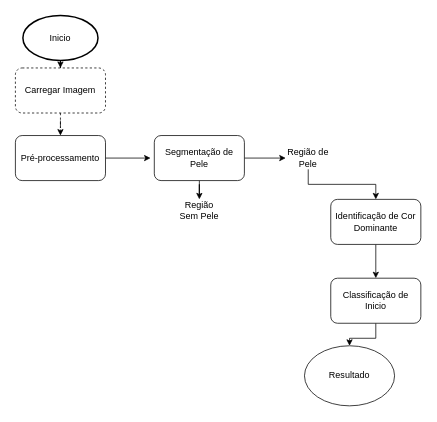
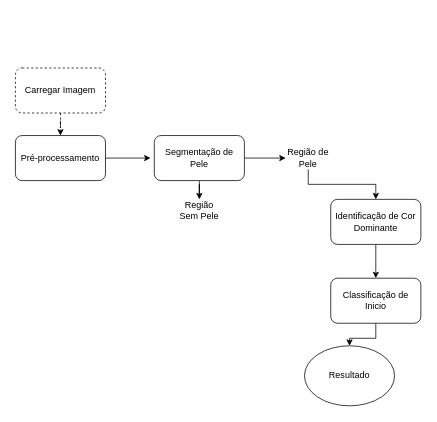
node "Inicio": removed
edge "Inicio" -> "Carregar Imagem": removed
